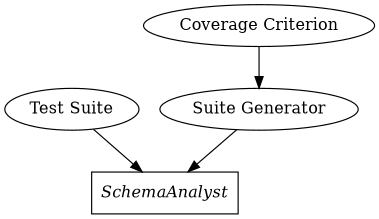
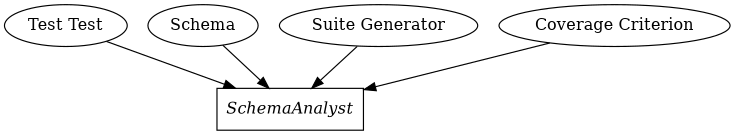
node "Schema": added
edge "Coverage Criterion" -> "Suite Generator": now "Coverage Criterion" -> "SchemaAnalyst"
node "Test Suite": label "Test Suite" -> "Test Test"
